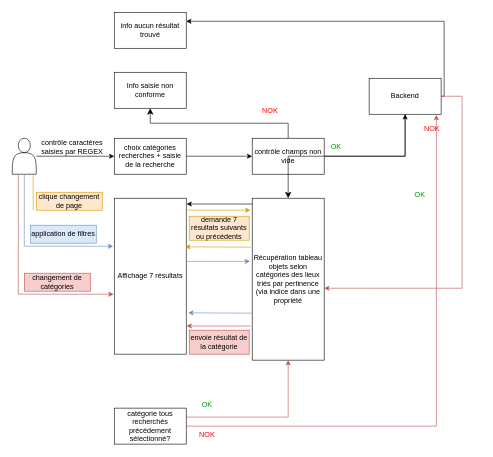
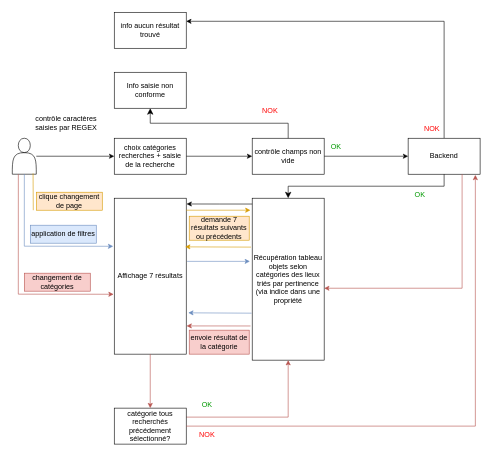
node "Backend": moved (405, 96) -> (444, 156)
node "contrôle caractères saisies par REGEX": moved (72, 147) -> (66, 123)
edge "Affichage 7 résultats" -> "catégorie tous recherchés précédement sélectionné?": added
